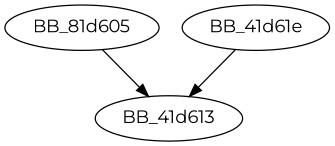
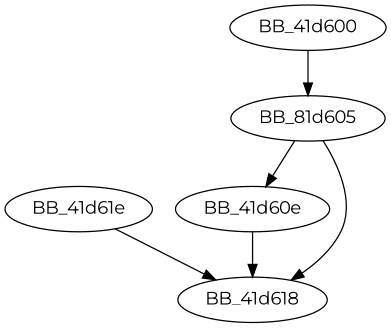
node "BB_41d600": added
node "BB_41d613": label "BB_41d613" -> "BB_41d618"
node "BB_41d60e": added
